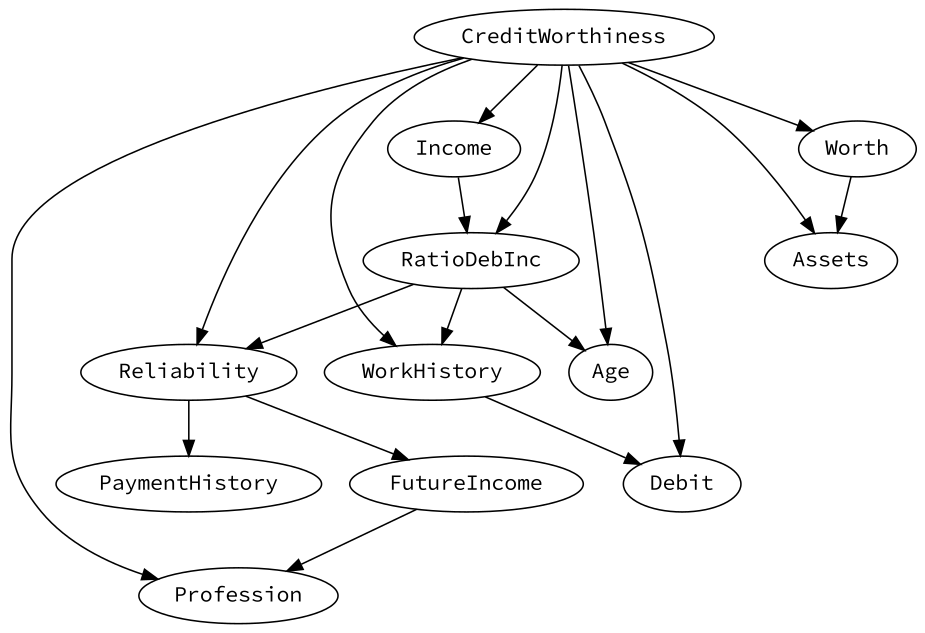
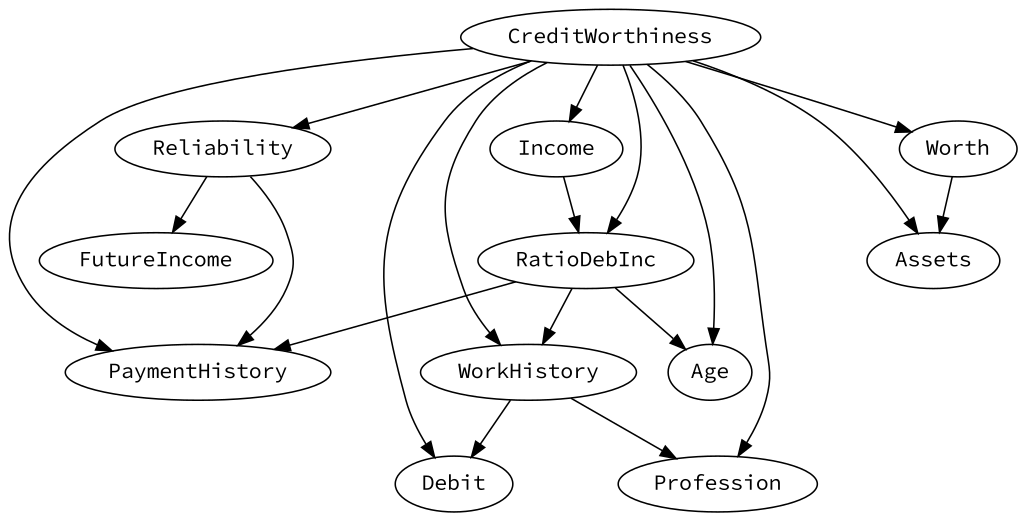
edge "CreditWorthiness" -> "PaymentHistory": added
edge "RatioDebInc" -> "Reliability": now "RatioDebInc" -> "PaymentHistory"
edge "FutureIncome" -> "Profession": now "WorkHistory" -> "Profession"
